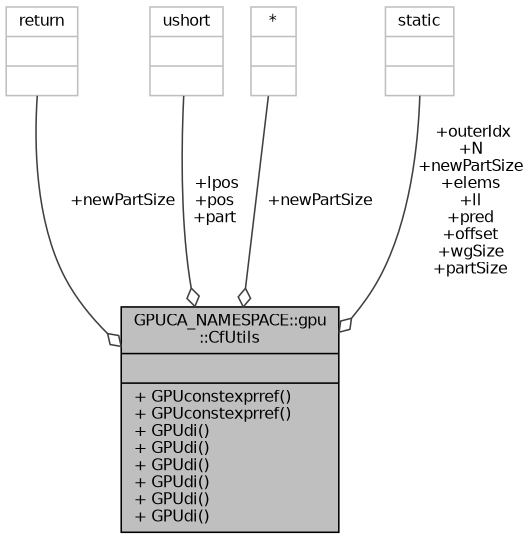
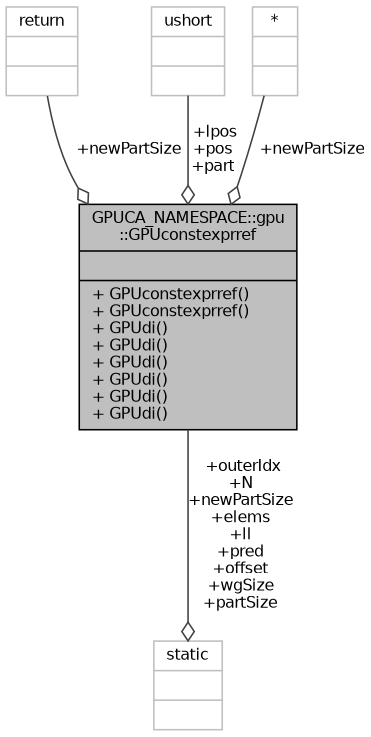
edge "static" -> "GPUCA_NAMESPACE::gpu": reversed
node "GPUCA_NAMESPACE::gpu": text "::CfUtils" -> "::GPUconstexprref"
